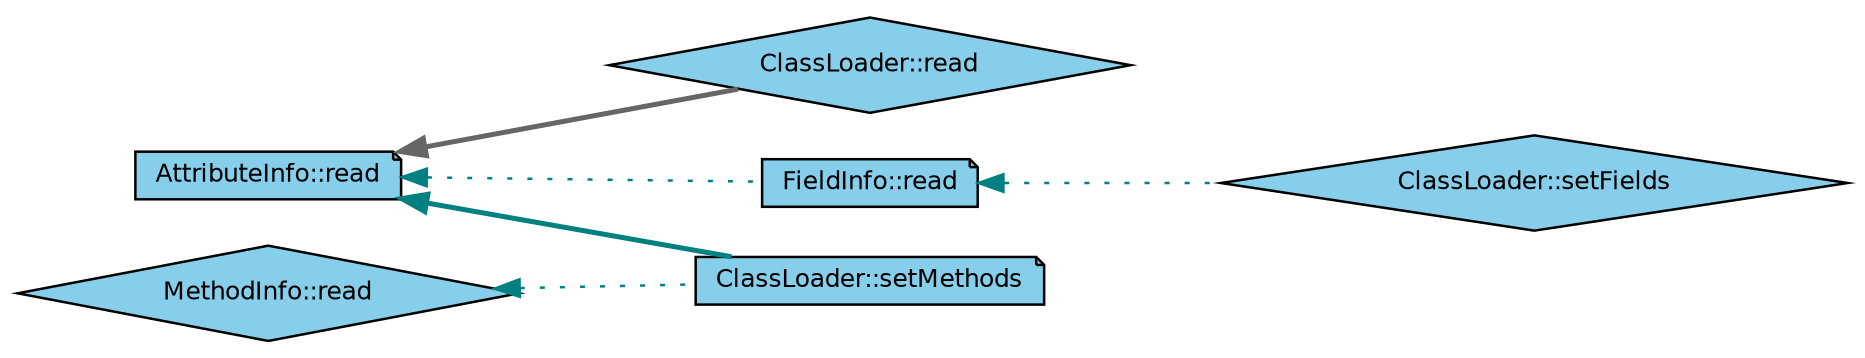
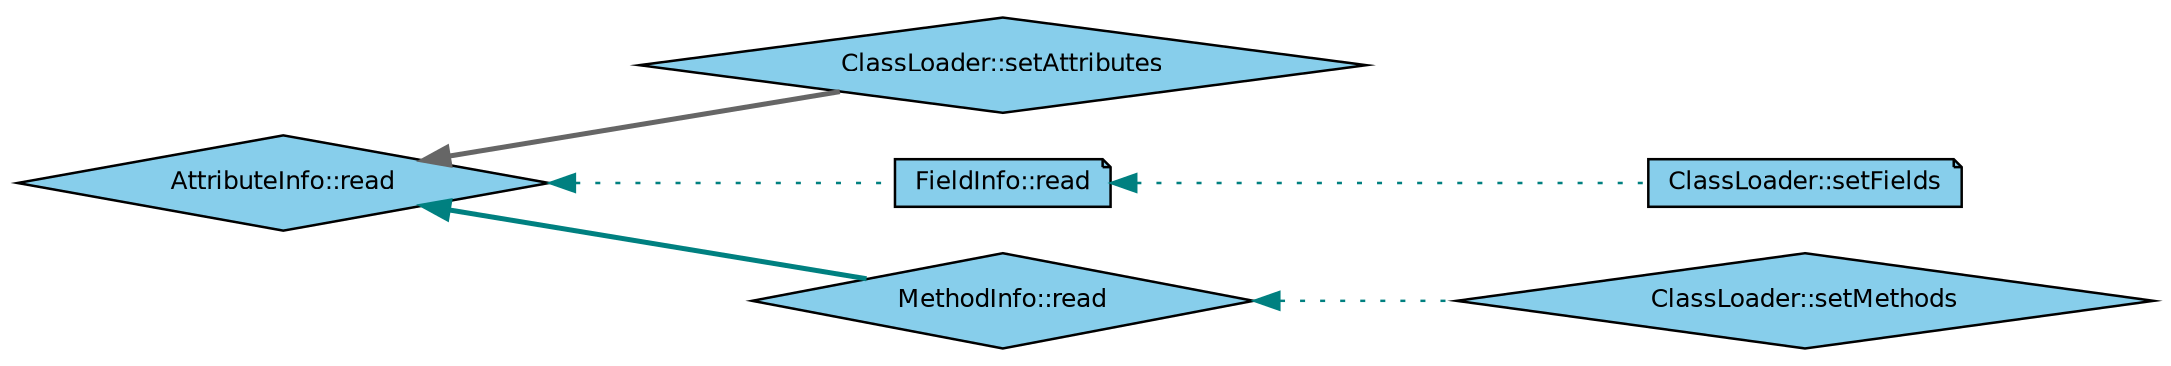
node "ClassLoader::read": label "ClassLoader::read" -> "ClassLoader::setAttributes"
node "AttributeInfo::read": shape note -> diamond
node "ClassLoader::setFields": shape diamond -> note
edge "ClassLoader::setMethods" -> "AttributeInfo::read": now "MethodInfo::read" -> "AttributeInfo::read"
node "ClassLoader::setMethods": shape note -> diamond
